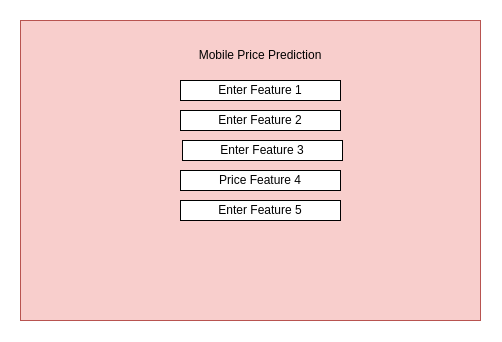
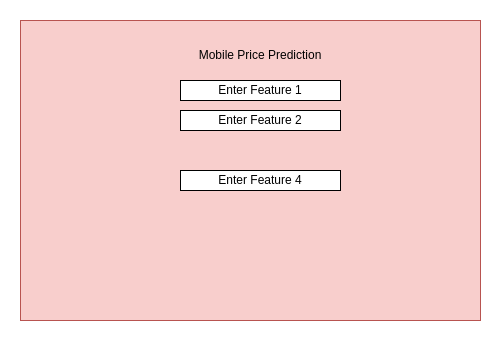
node "Enter Feature 3": removed
node "Price Feature 4": label "Price Feature 4" -> "Enter Feature 4"
node "Enter Feature 5": removed
